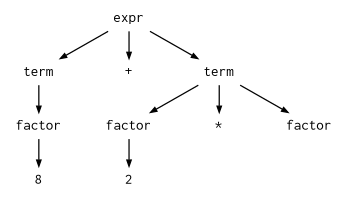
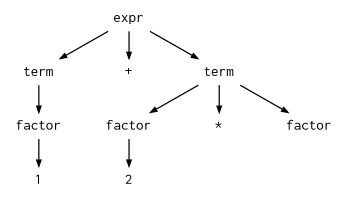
node "8": label "8" -> "1"
